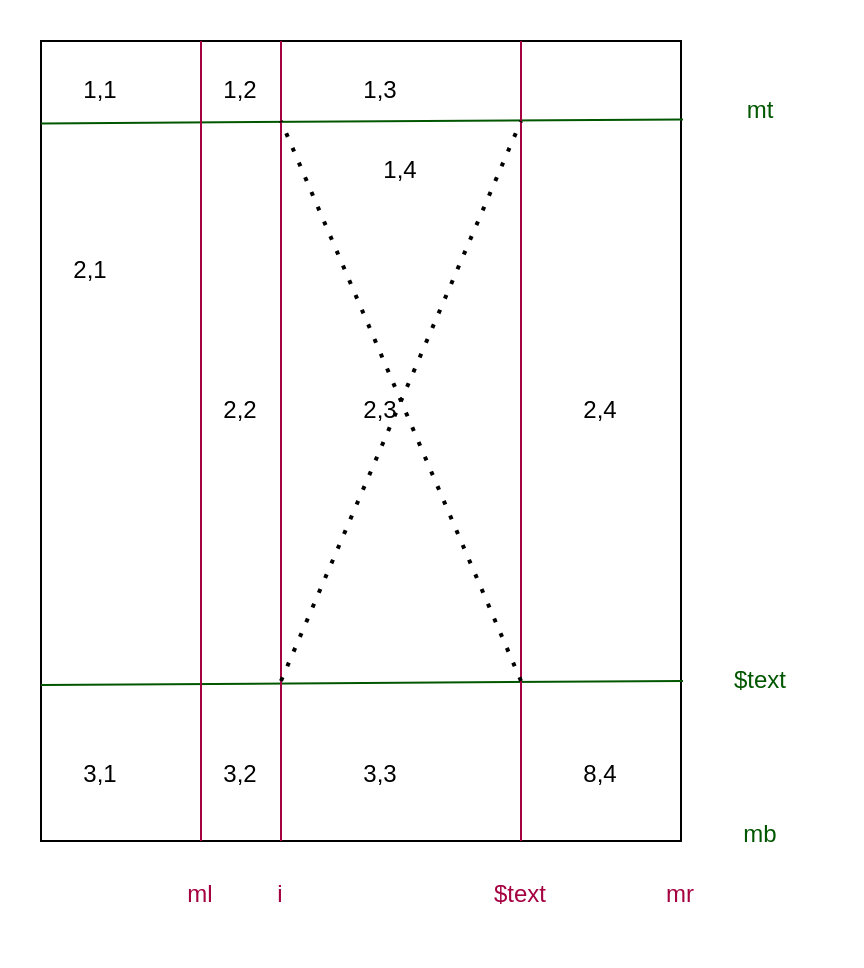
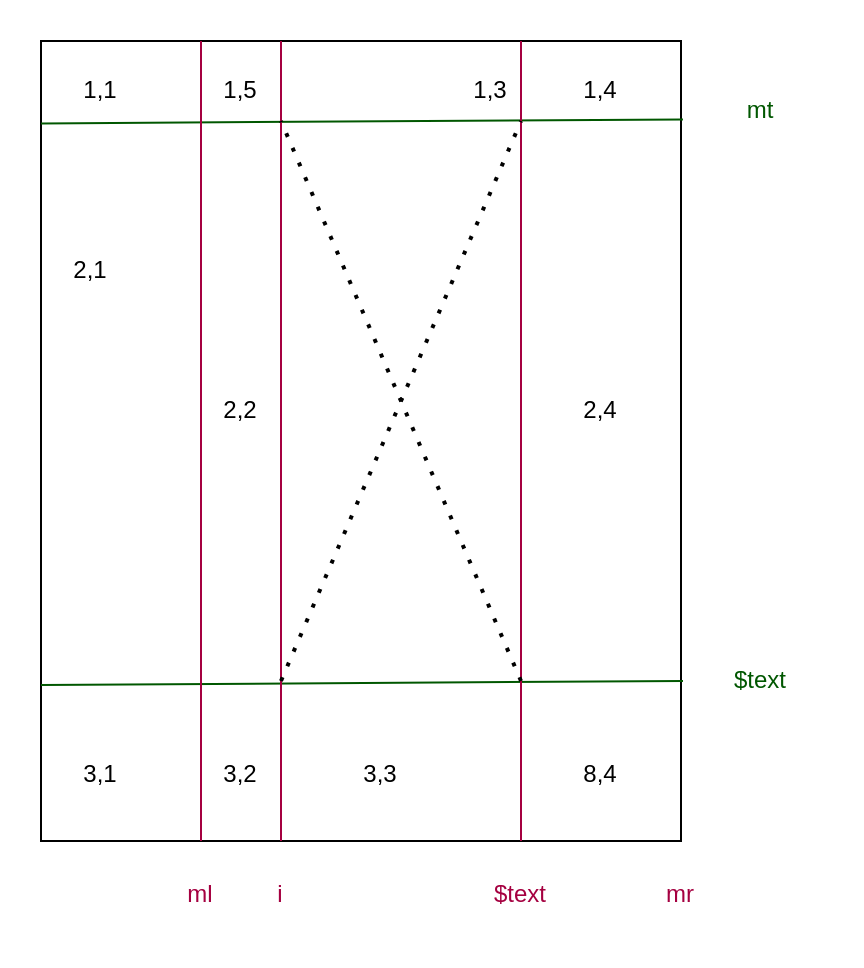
node "1,2": label "1,2" -> "1,5"
node "1,3": moved (381, 91) -> (491, 91)
node "1,4": moved (401, 171) -> (601, 91)
node "2,3": removed
node "mb": removed
